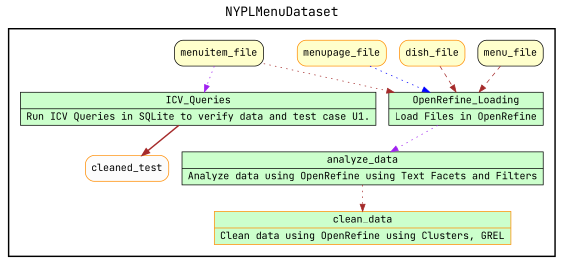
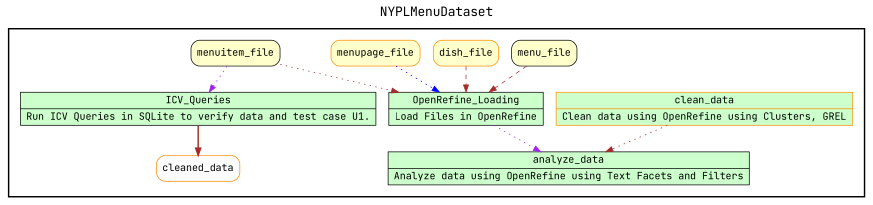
node "cleaned_test": label "cleaned_test" -> "cleaned_data"
edge "analyze_data" -> "clean_data": reversed
